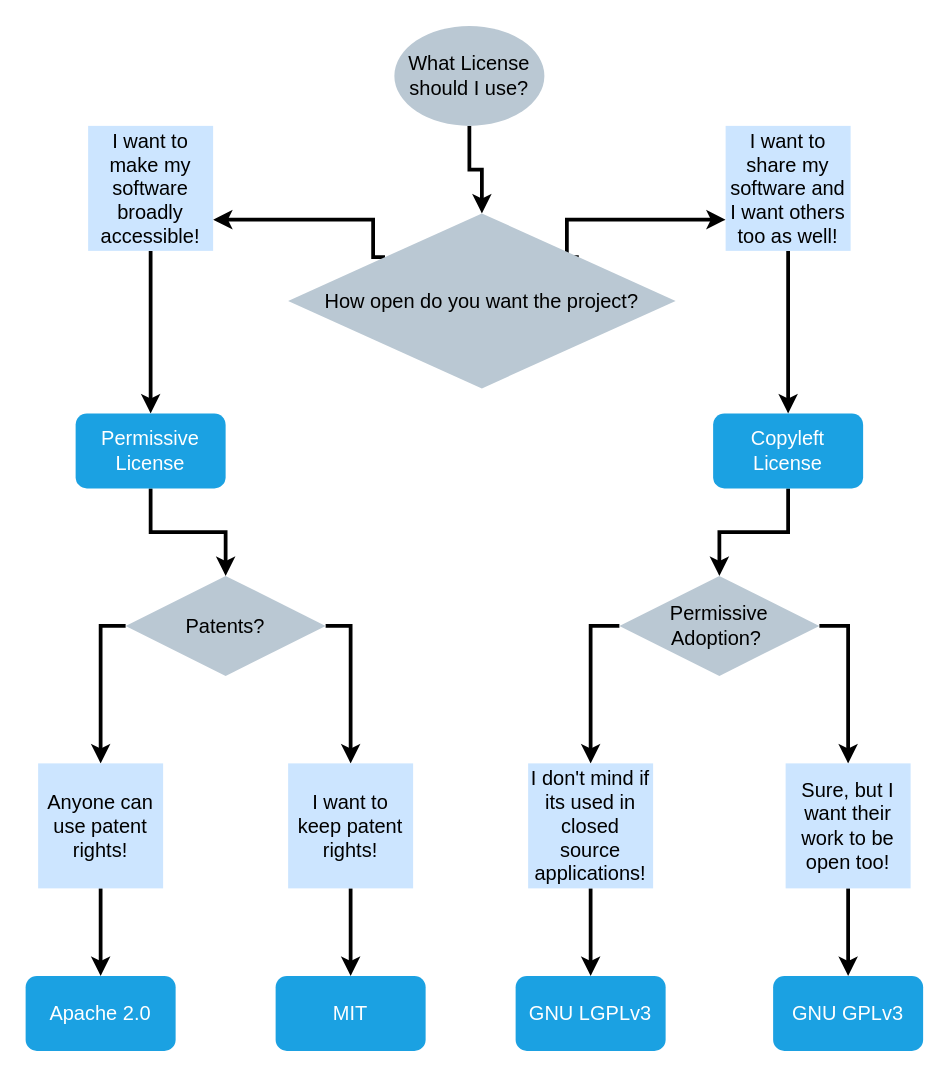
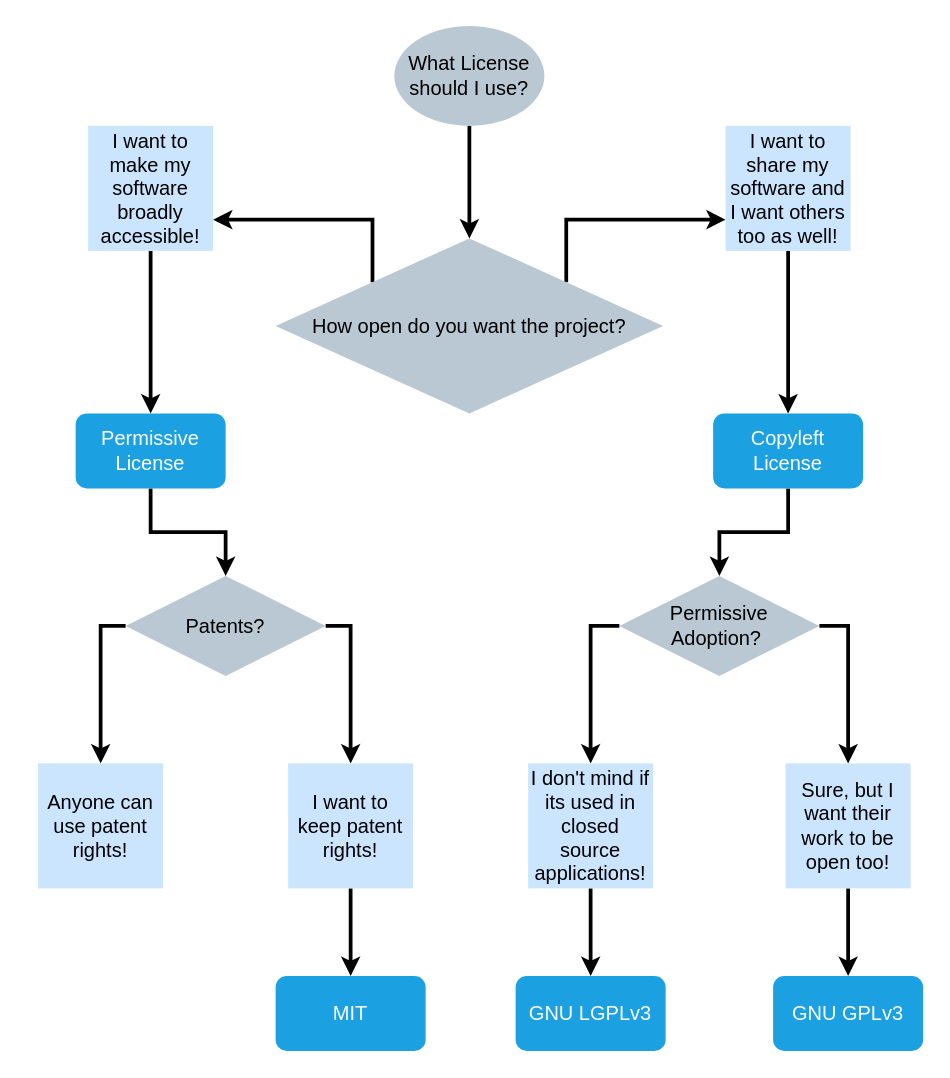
node "How open do you want the project?": moved (482, 301) -> (469, 326)
edge "Anyone can use patent rights!" -> "Apache 2.0": removed
node "Apache 2.0": removed
